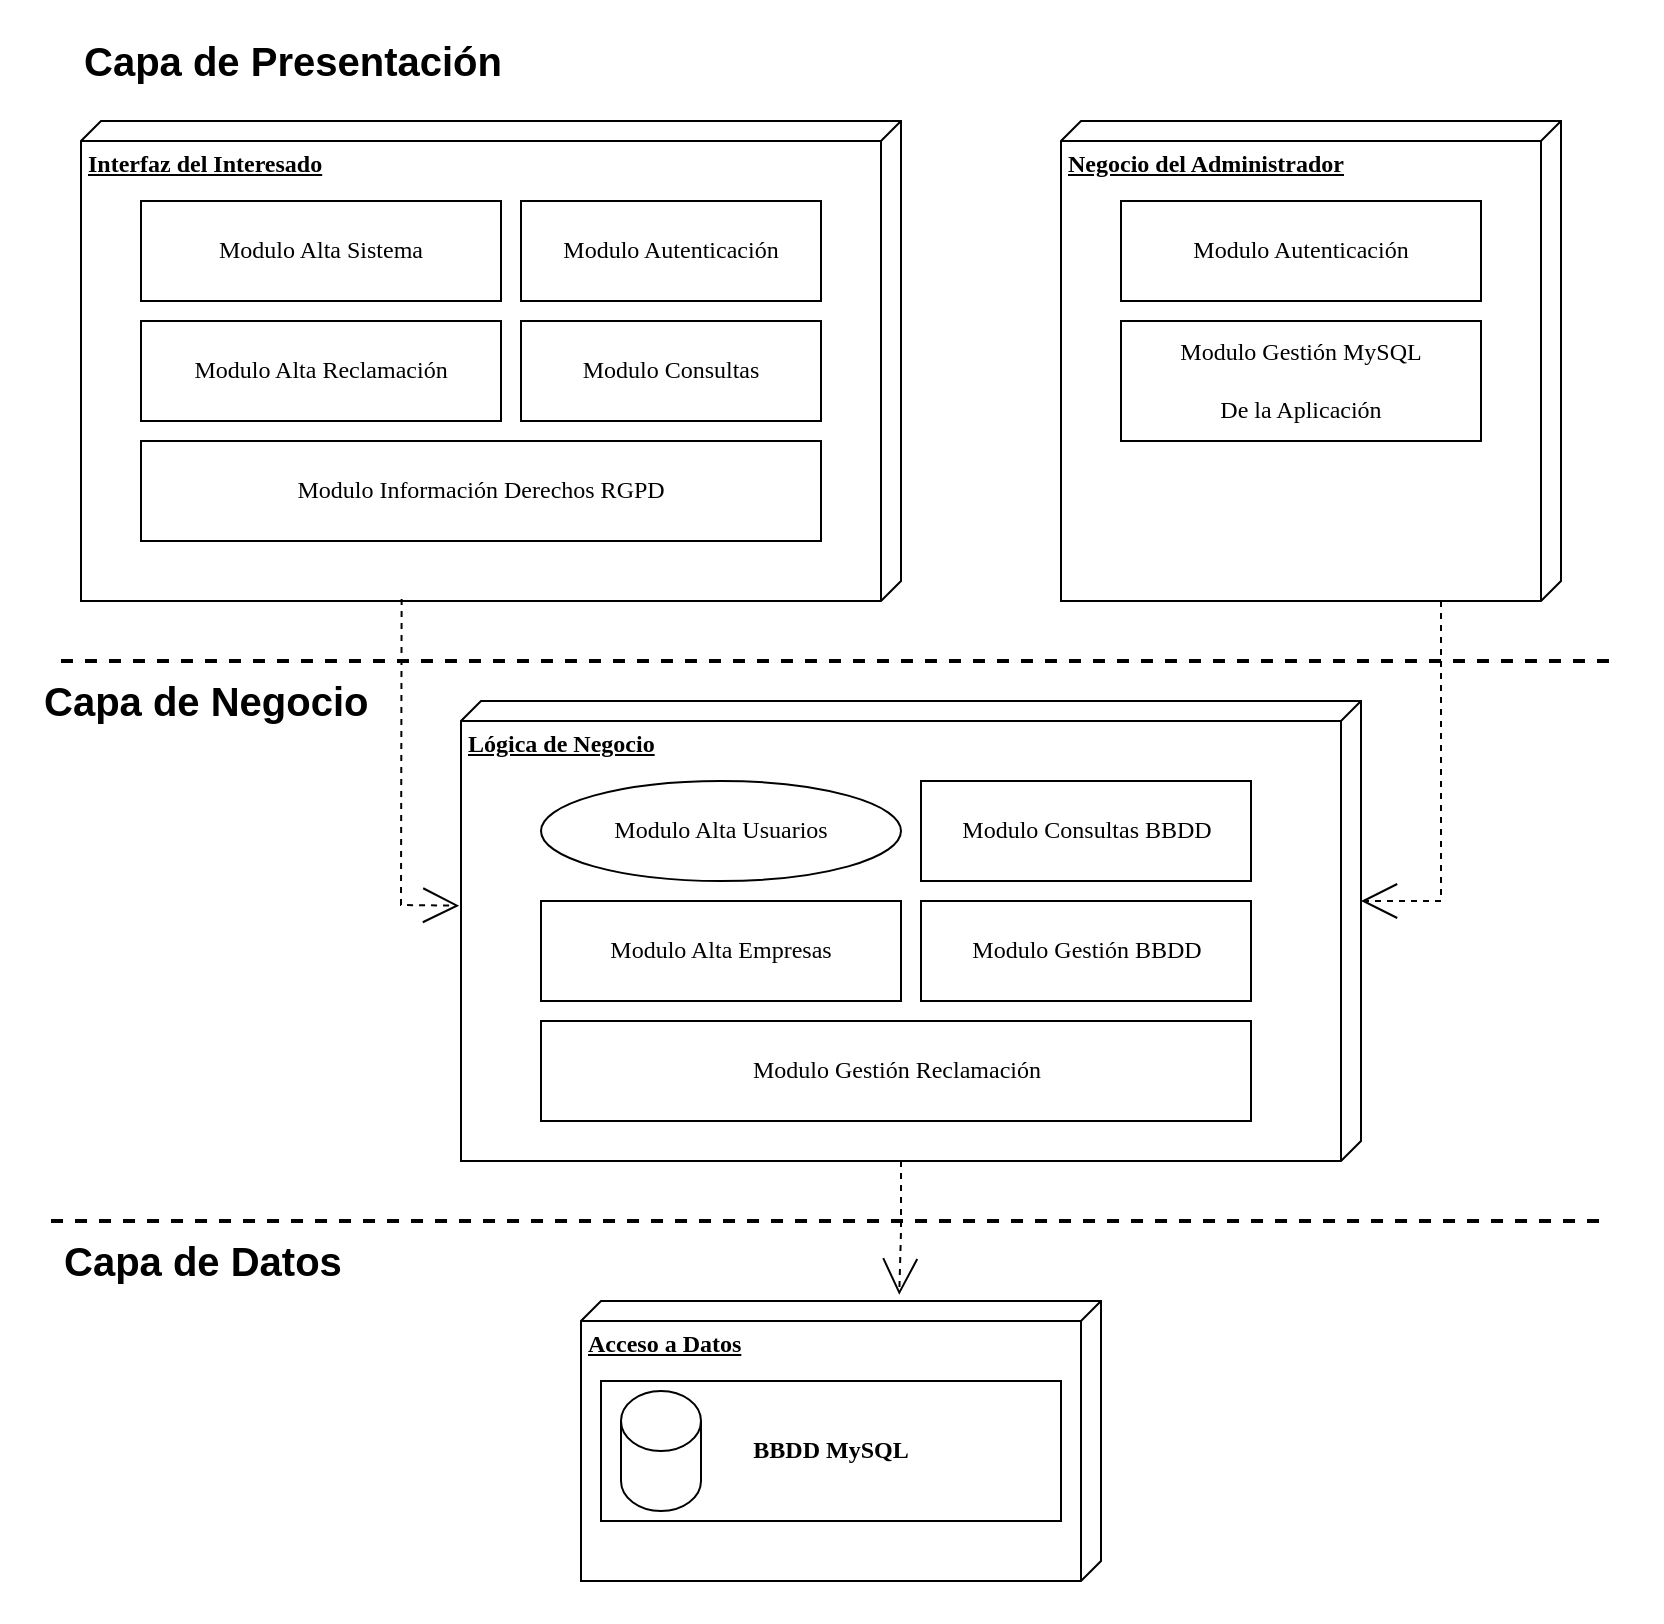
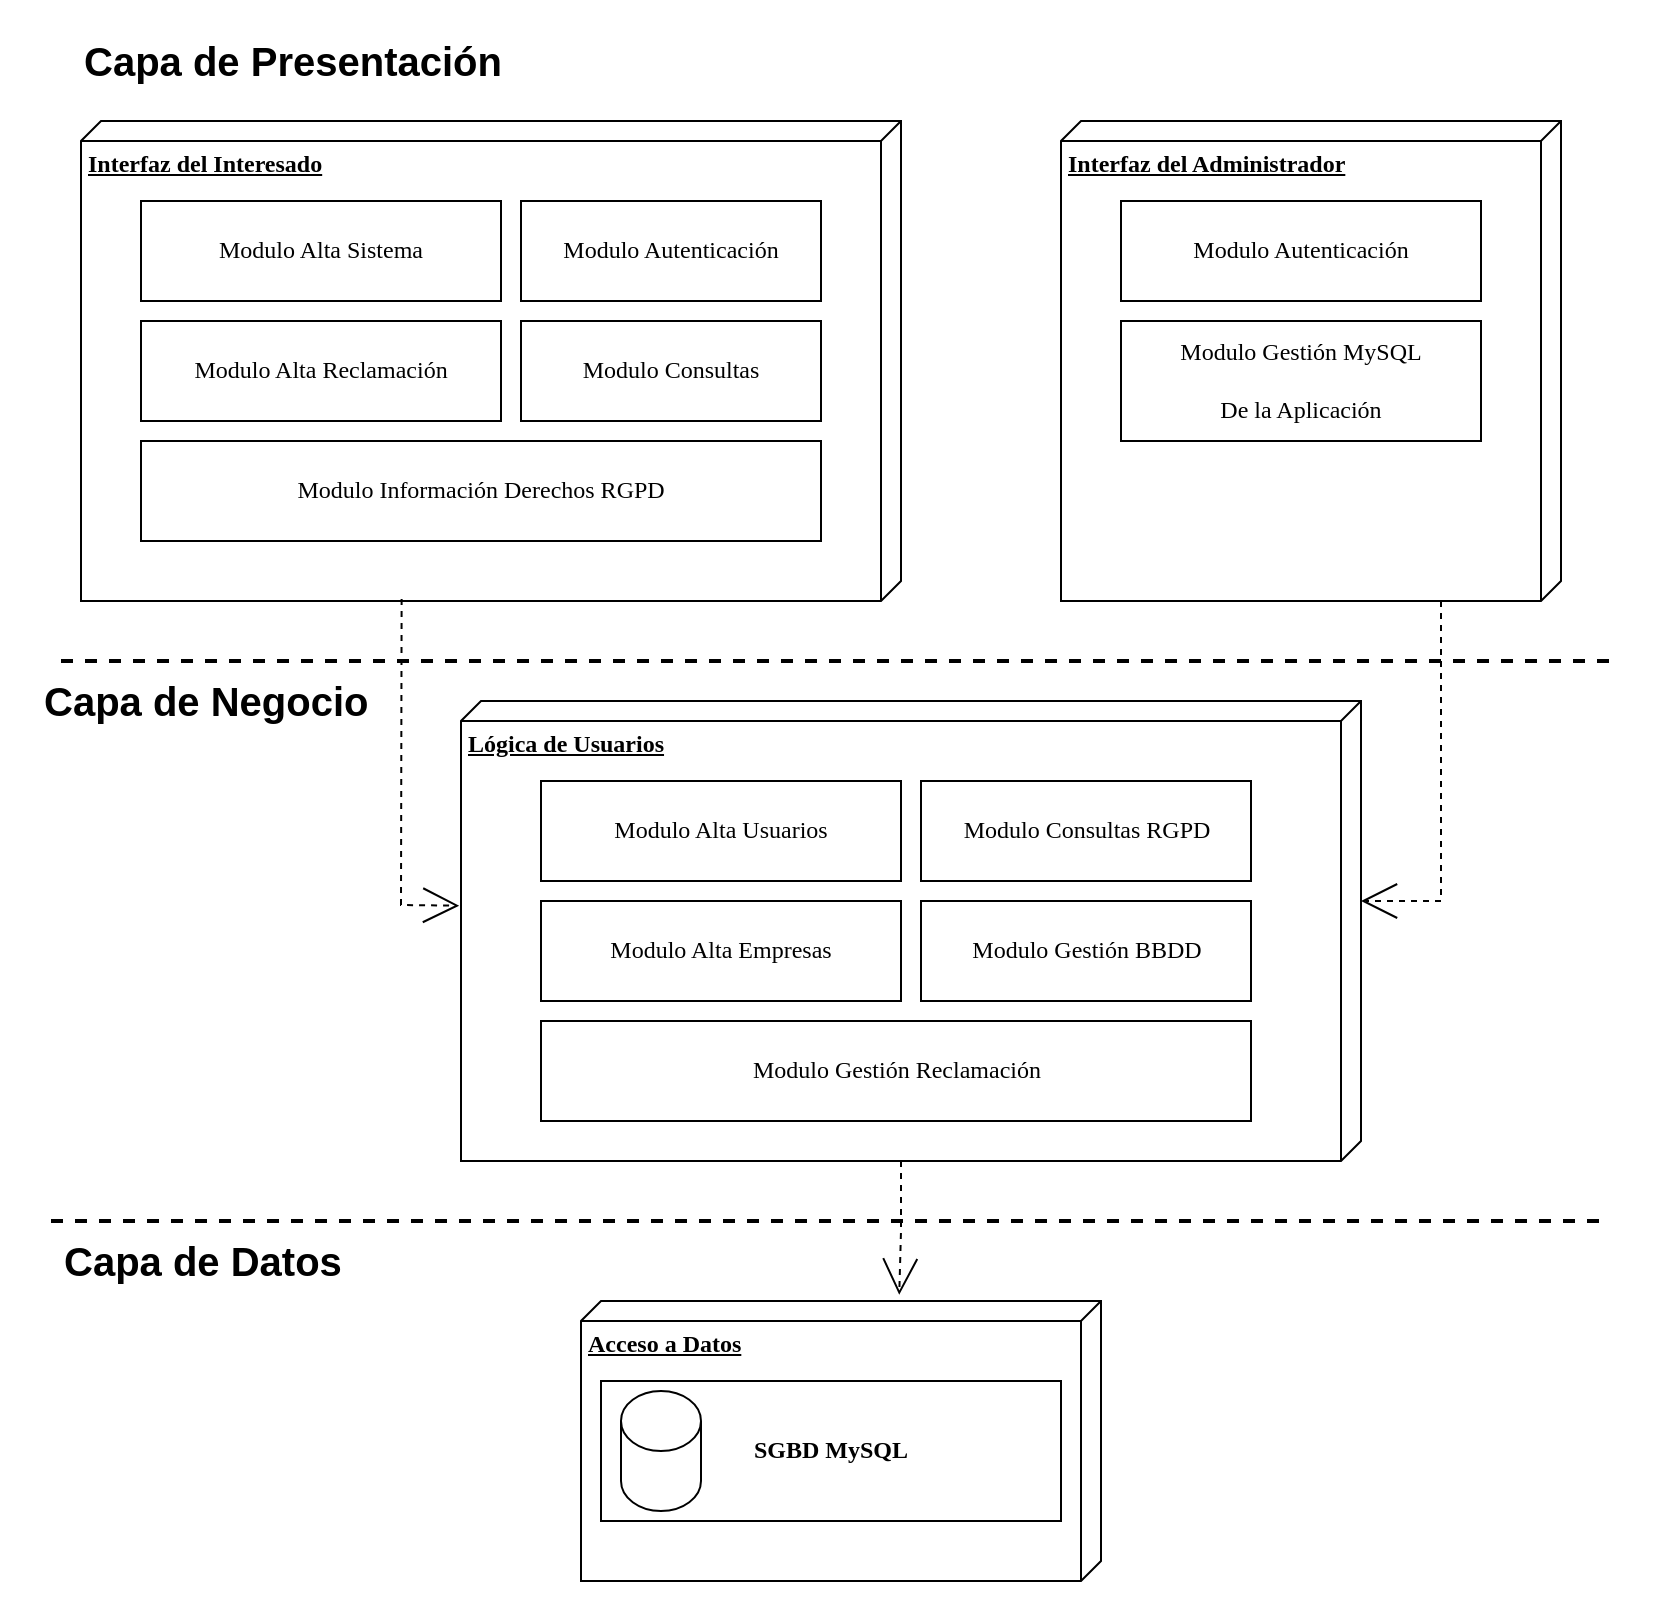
node "Negocio del Administrador": label "Negocio del Administrador" -> "Interfaz del Administrador"
node "Lógica de Negocio": label "Lógica de Negocio" -> "Lógica de Usuarios"
node "Modulo Alta Usuarios": shape ellipse -> rectangle
node "Modulo Consultas BBDD": label "Modulo Consultas BBDD" -> "Modulo Consultas RGPD"
node "BBDD MySQL": label "BBDD MySQL" -> "SGBD MySQL"
